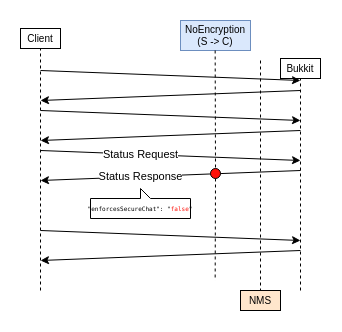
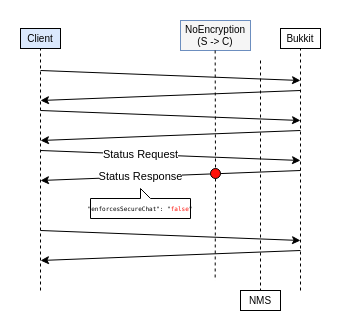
node "NoEncryption (S -> C)": fillcolor #dae8fc -> #f5f5f5
node "Client": fillcolor #ffffff -> #dae8fc
node "Bukkit": moved (301, 69) -> (301, 39)
node "NMS": fillcolor #ffe6cc -> #ffffff
